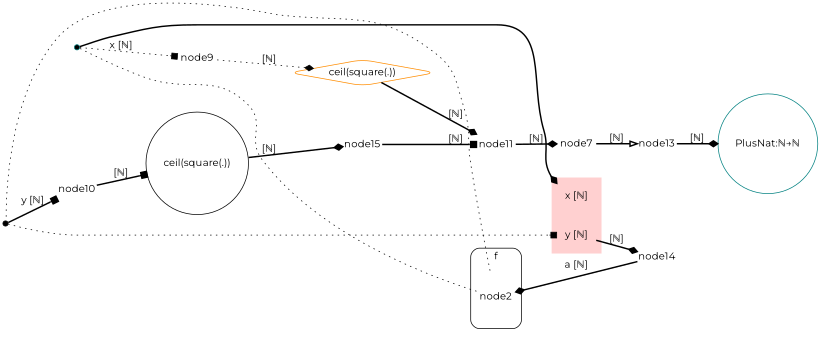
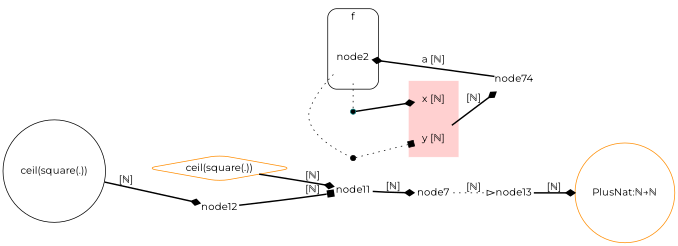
node "node9": removed
node "node15": label "node15" -> "node12"
edge "node7" -> "node13": style bold -> dotted
node "PlusNat:ℕ→ℕ": color teal -> darkorange
node "node10": removed
node "node14": label "node14" -> "node74"
